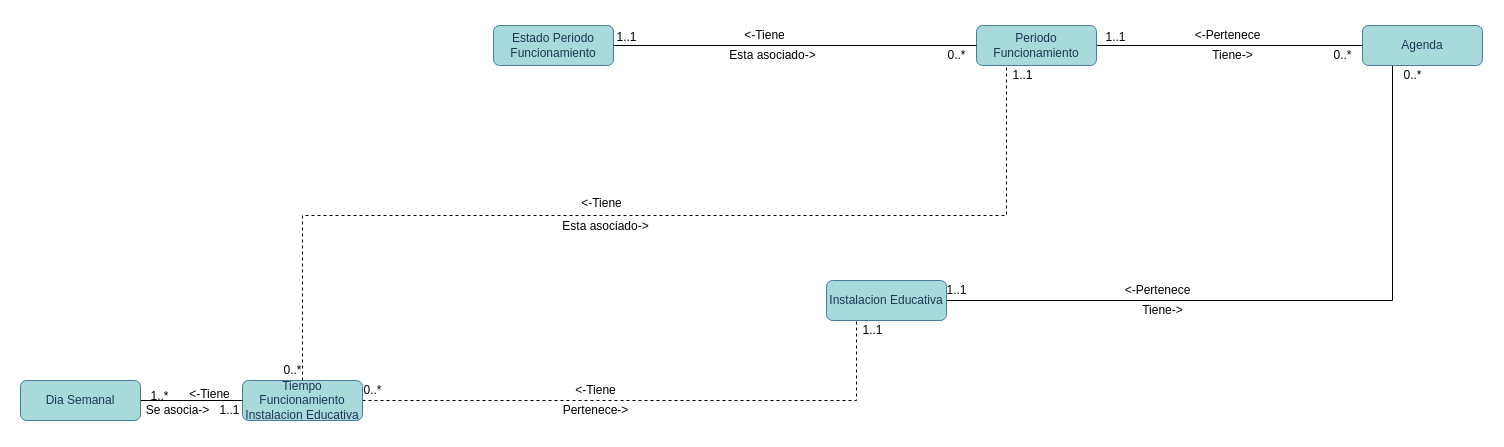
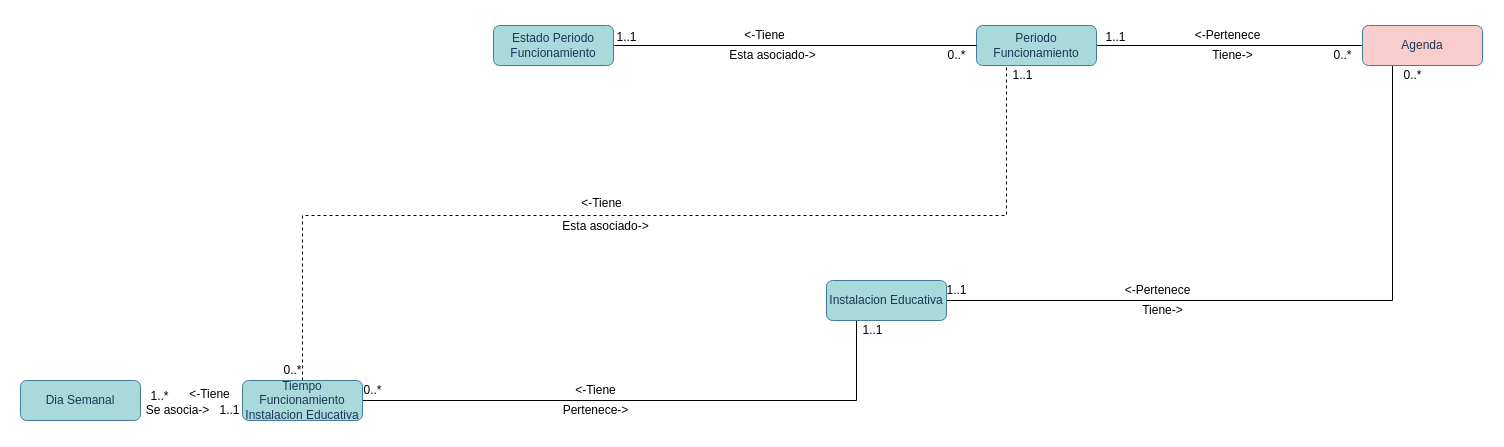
node "Agenda": fillcolor #a8dadc -> #f8cecc
edge "Dia Semanal" -- "Tiempo Funcionamiento Instalacion Educativa": removed
edge "Instalacion Educativa" -- "Tiempo Funcionamiento Instalacion Educativa": style dashed -> solid
